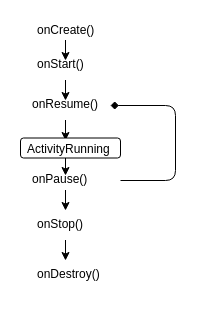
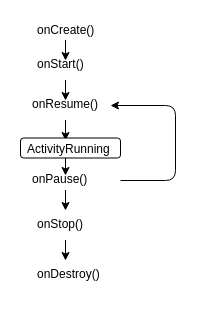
edge "onPause()" -> "onResume()": arrowhead diamond -> classic
